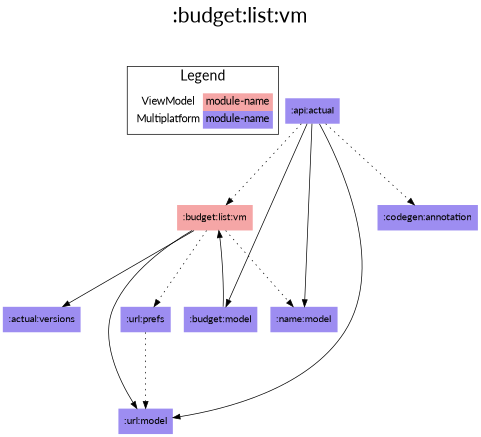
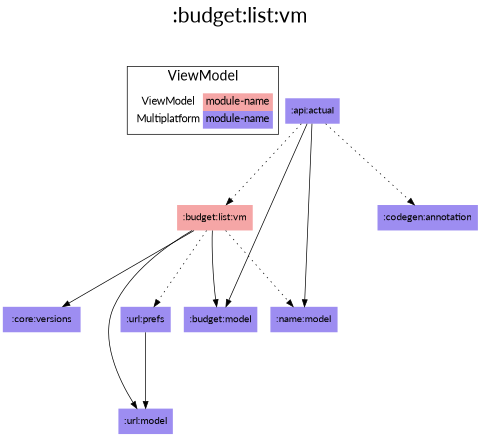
cluster "Legend": label "Legend" -> "ViewModel"
edge ":budget:model" -> ":budget:list:vm": reversed
edge ":api:actual" -> ":url:model": removed
node ":actual:versions": label ":actual:versions" -> ":core:versions"
edge ":url:prefs" -> ":url:model": style dotted -> solid
